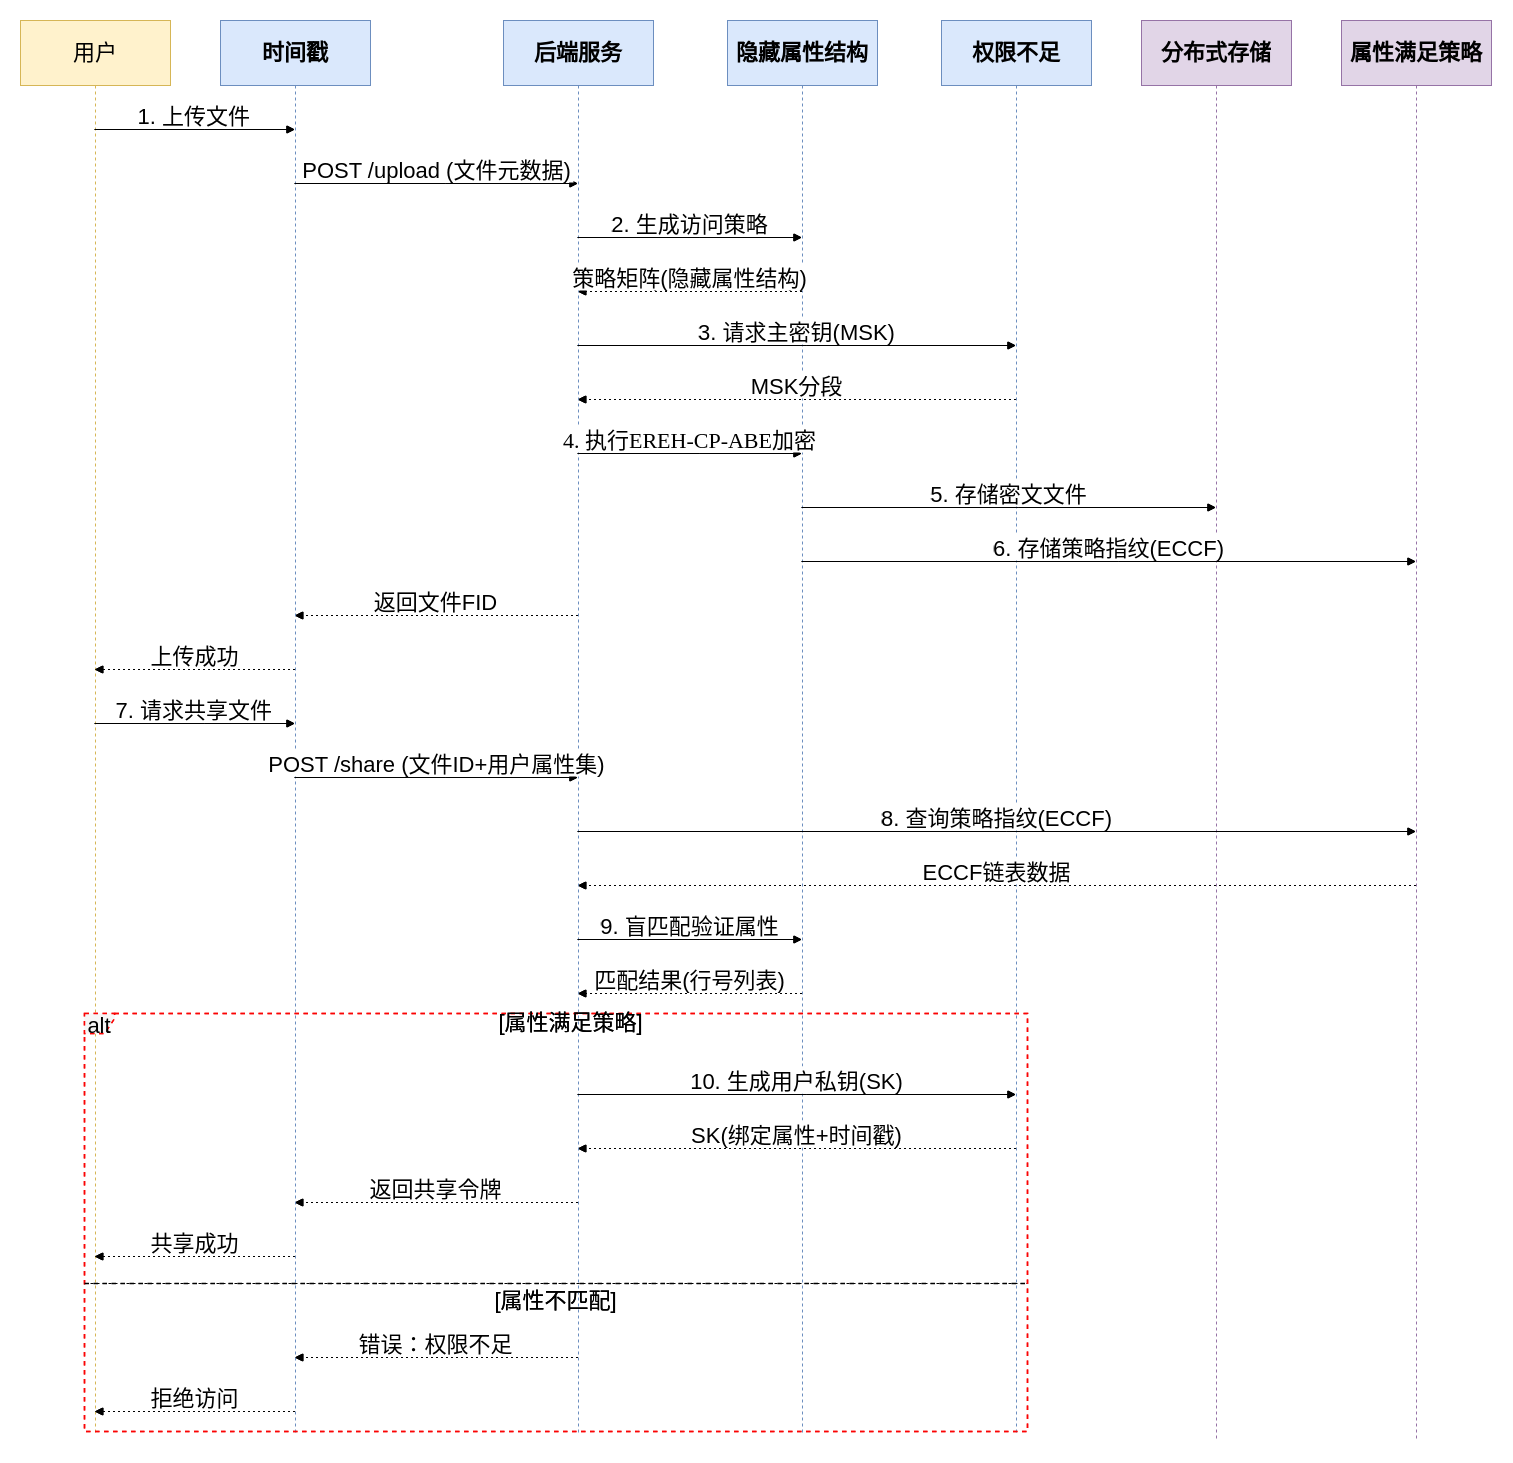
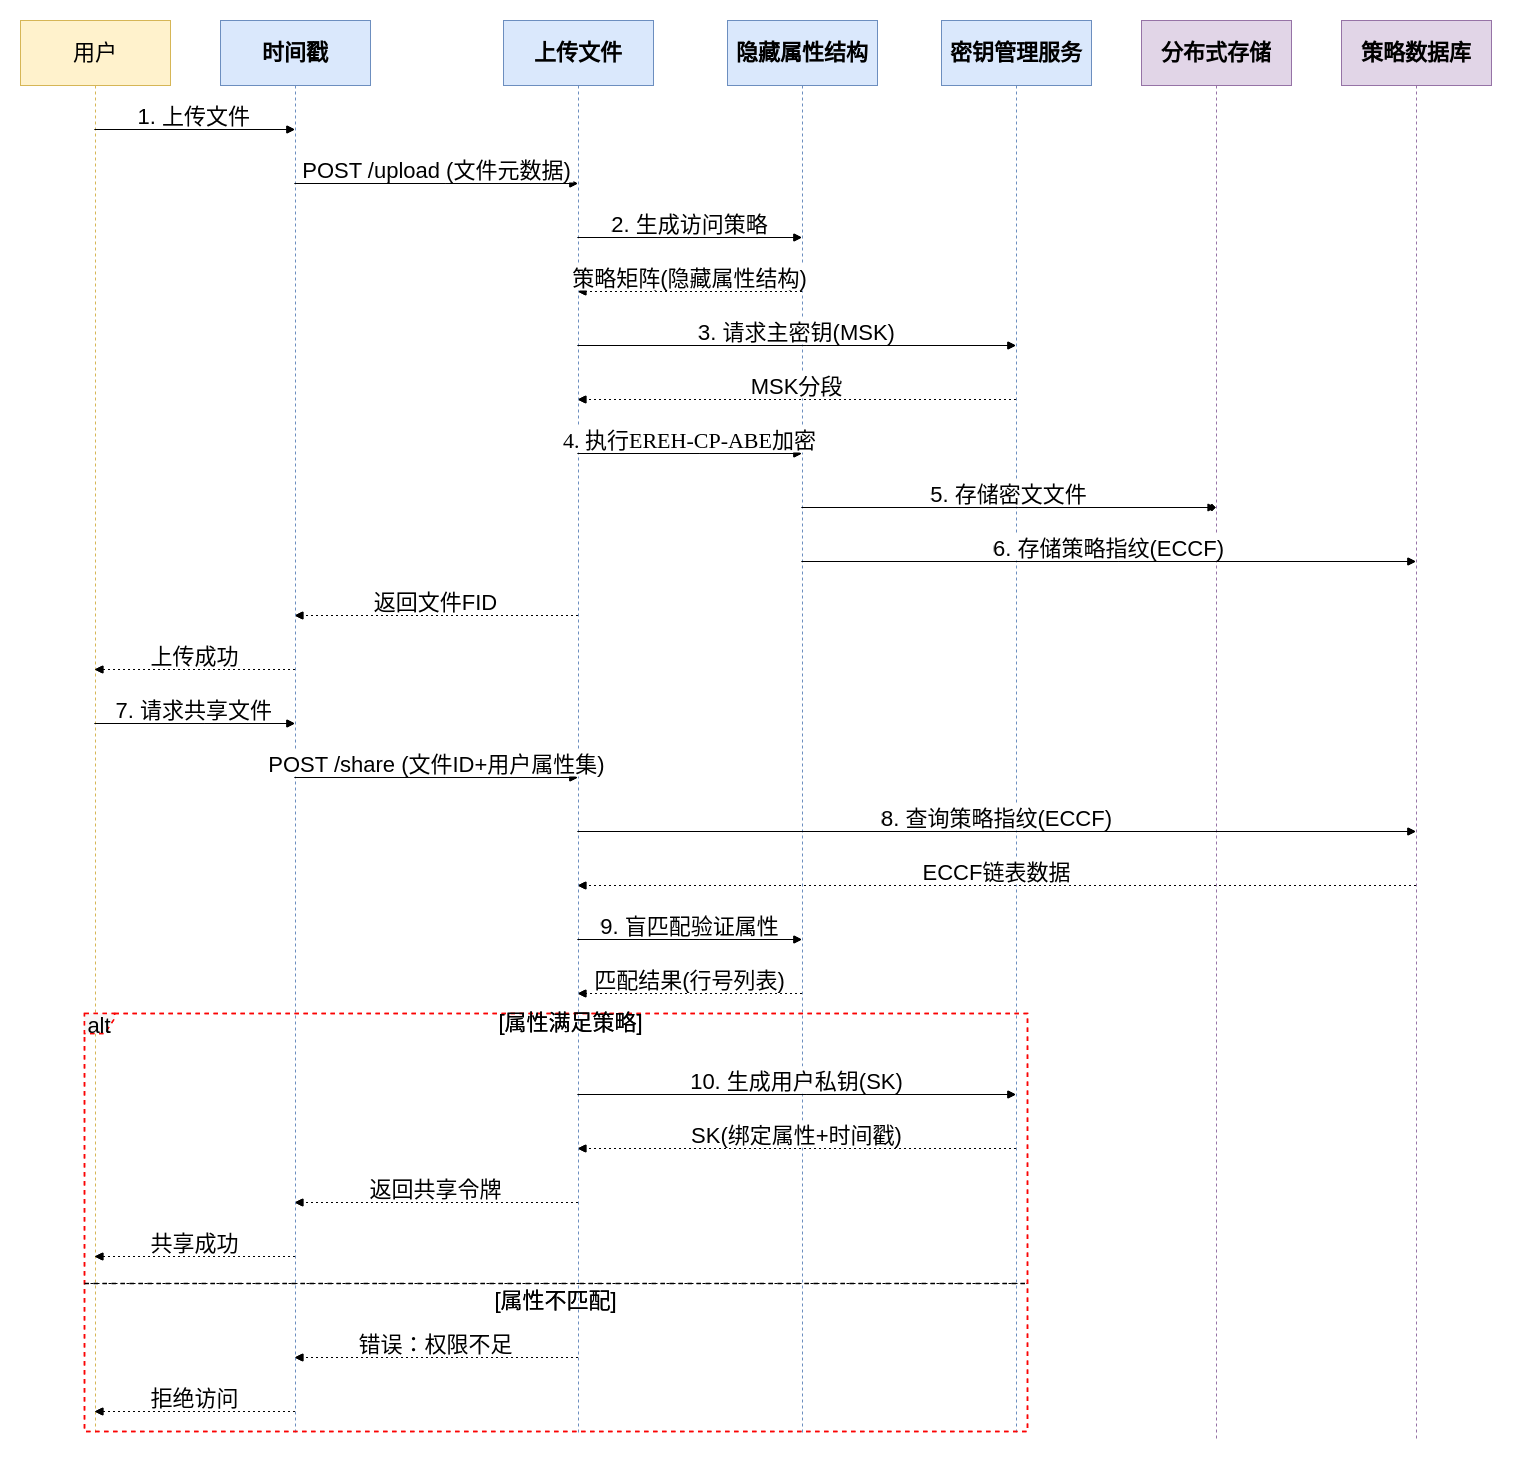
node "后端服务": label "后端服务" -> "上传文件"
node "权限不足": label "权限不足" -> "密钥管理服务"
node "属性满足策略": label "属性满足策略" -> "策略数据库"
edge "隐藏属性结构" -> "分布式存储": arrowhead block -> diamond
